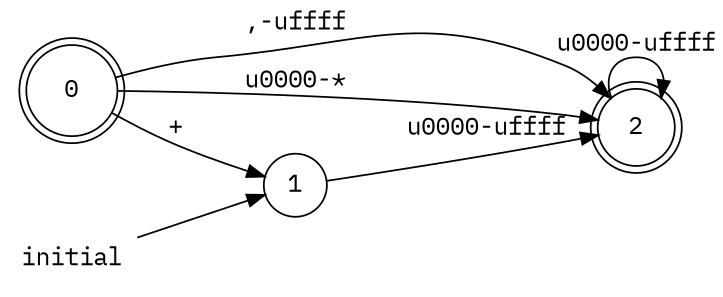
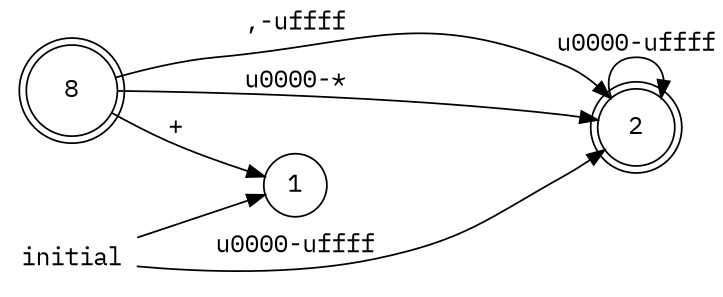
node "0": label "0" -> "8"
edge "1" -> "2": now "initial" -> "2"
